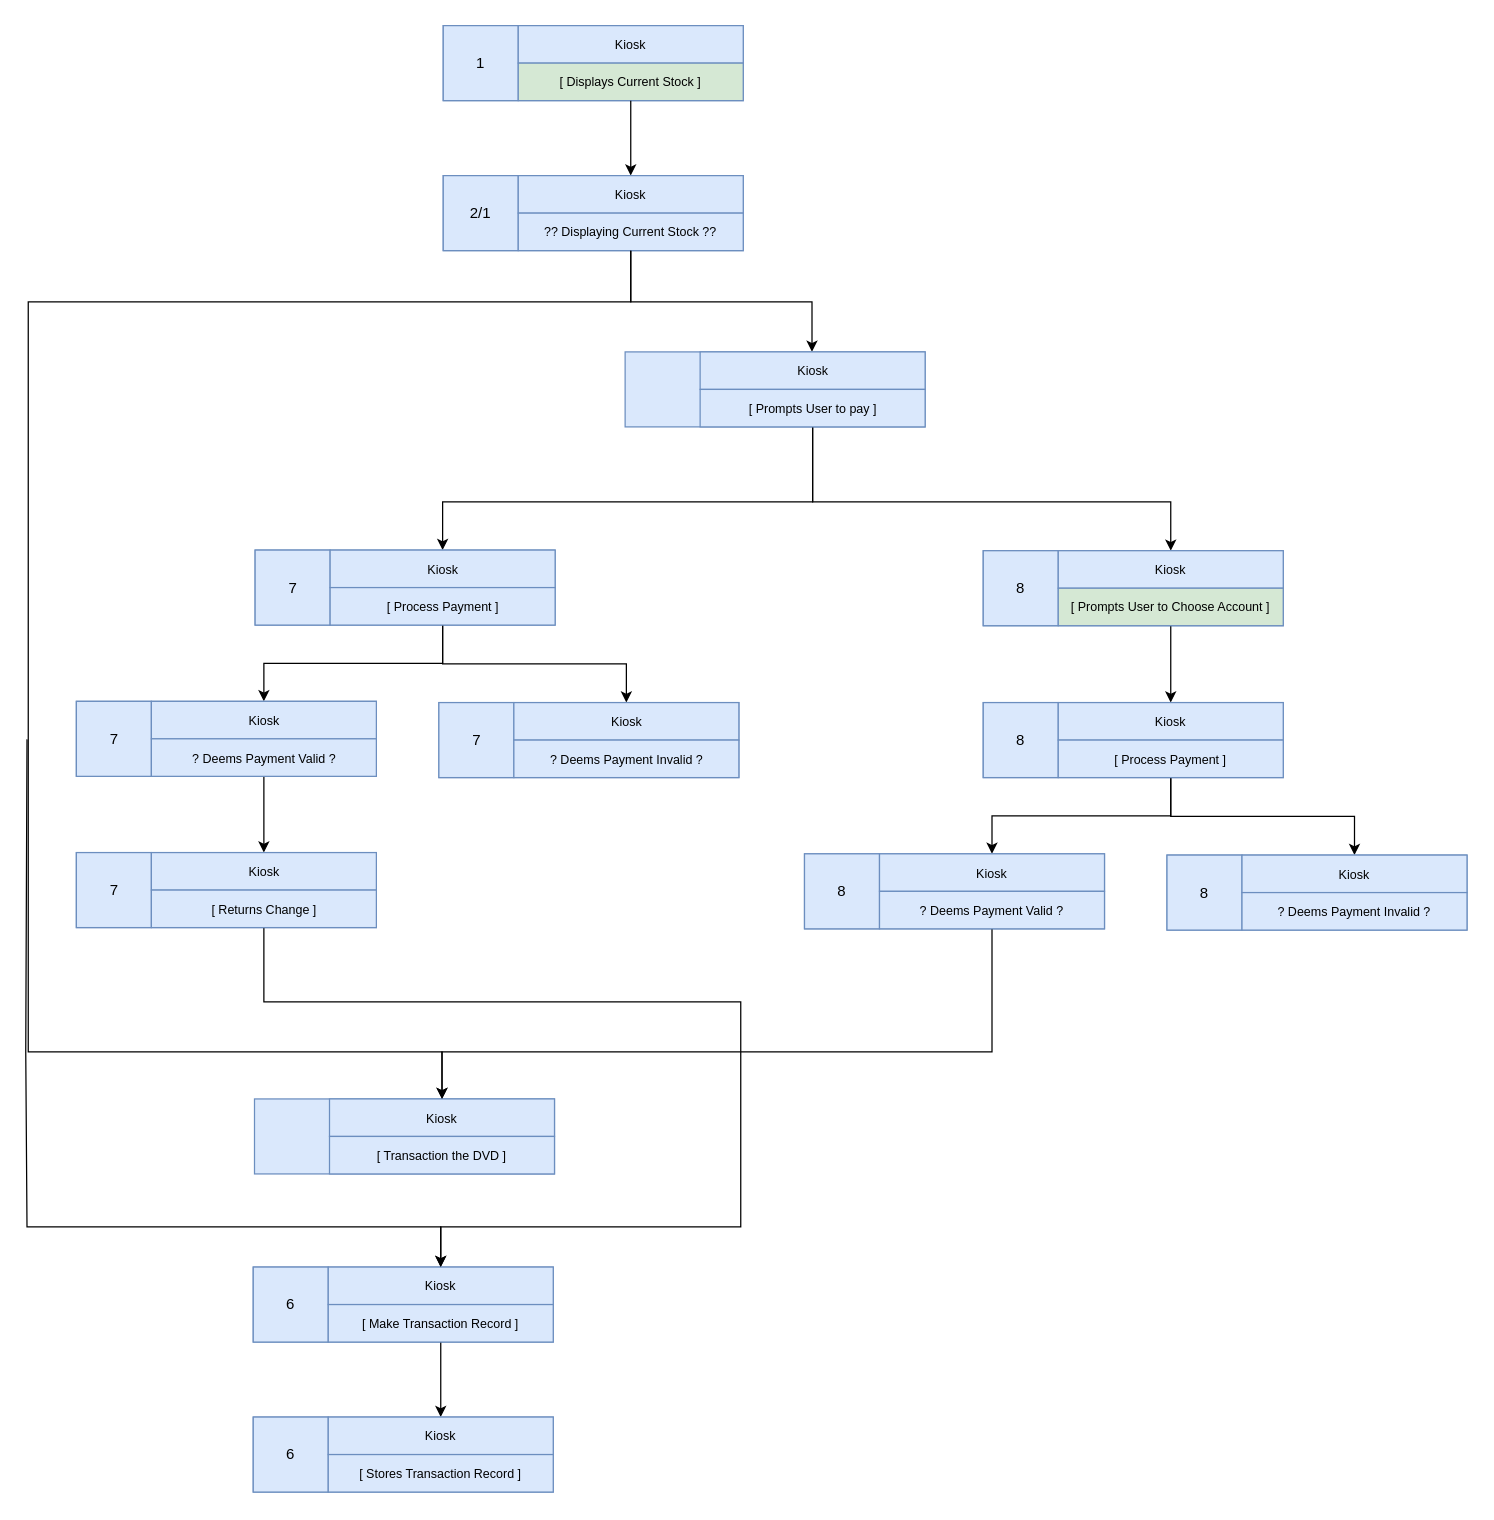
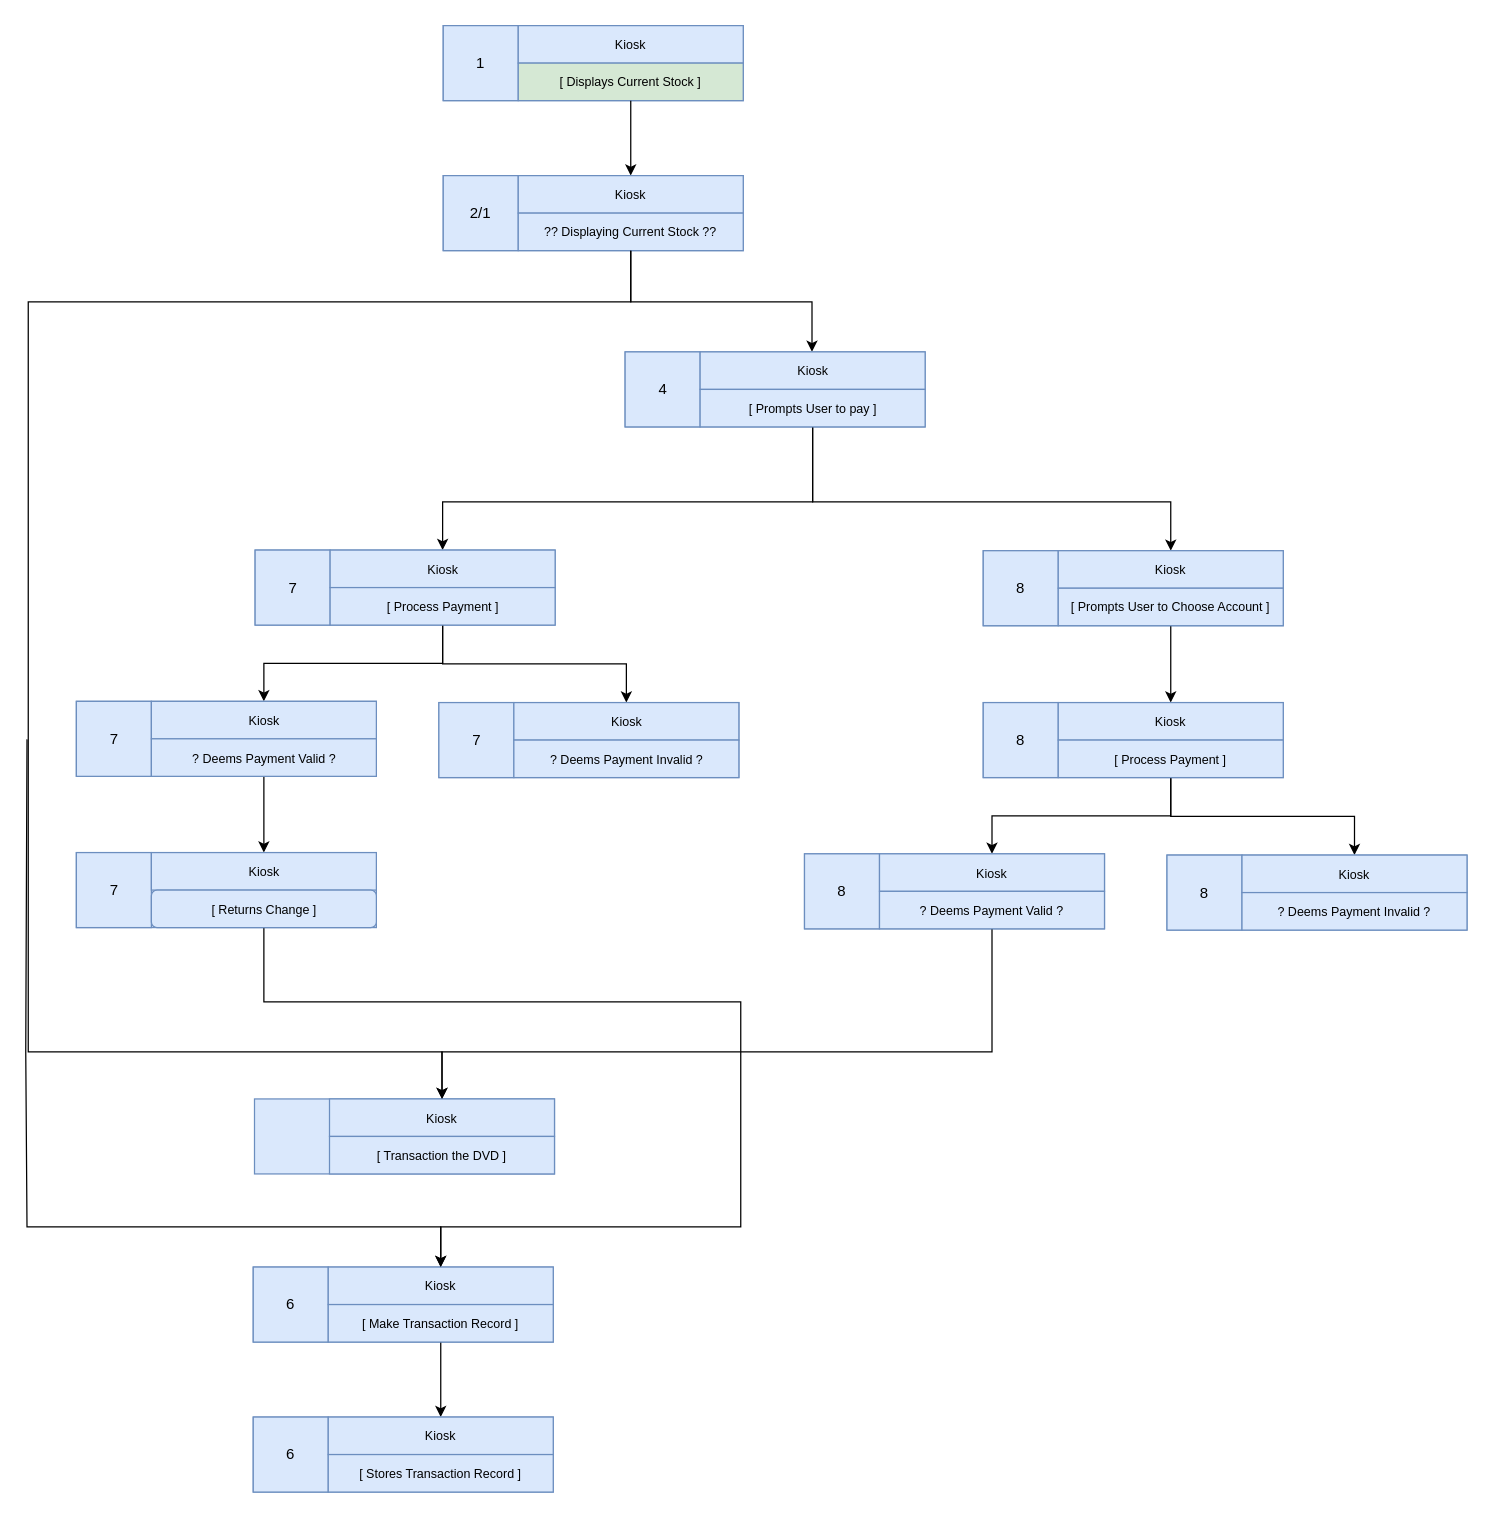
node "4": added
node "[ Prompts User to Choose Account ]": fillcolor #d5e8d4 -> #dae8fc
node "[ Returns Change ]": shape rectangle -> rounded rectangle
